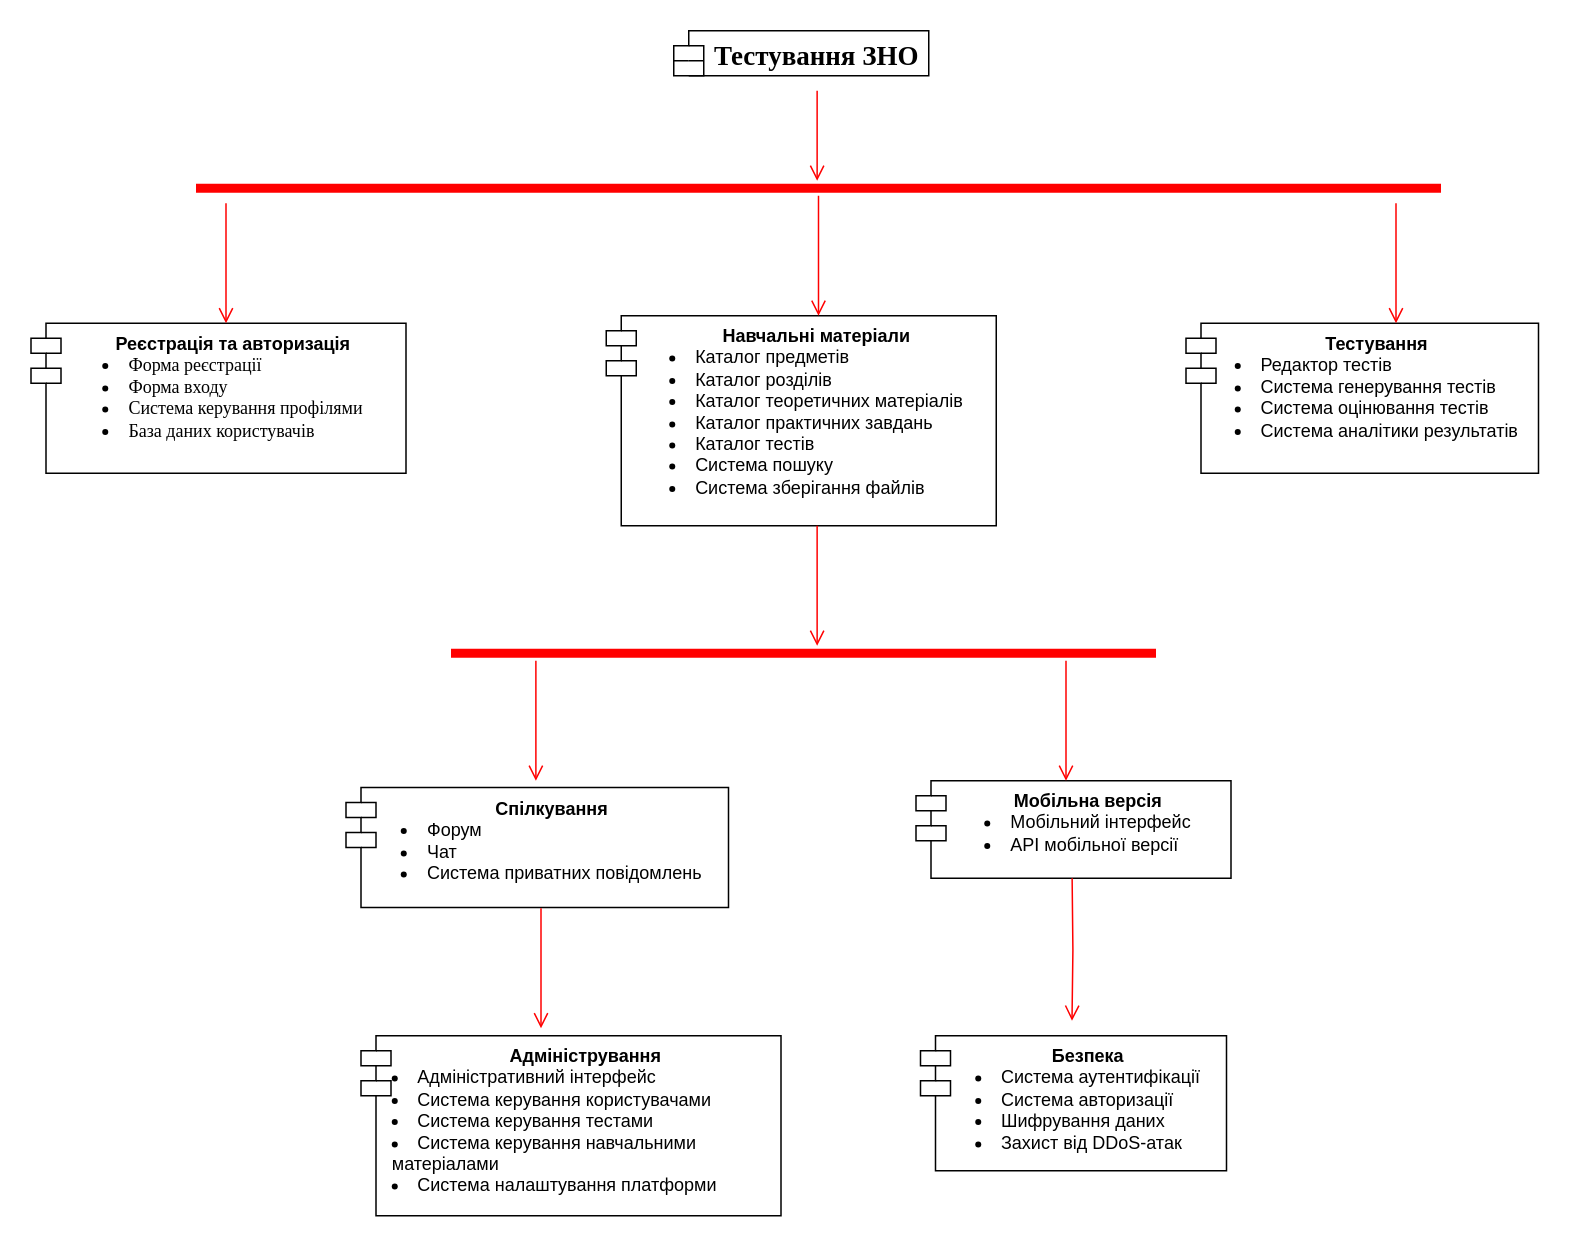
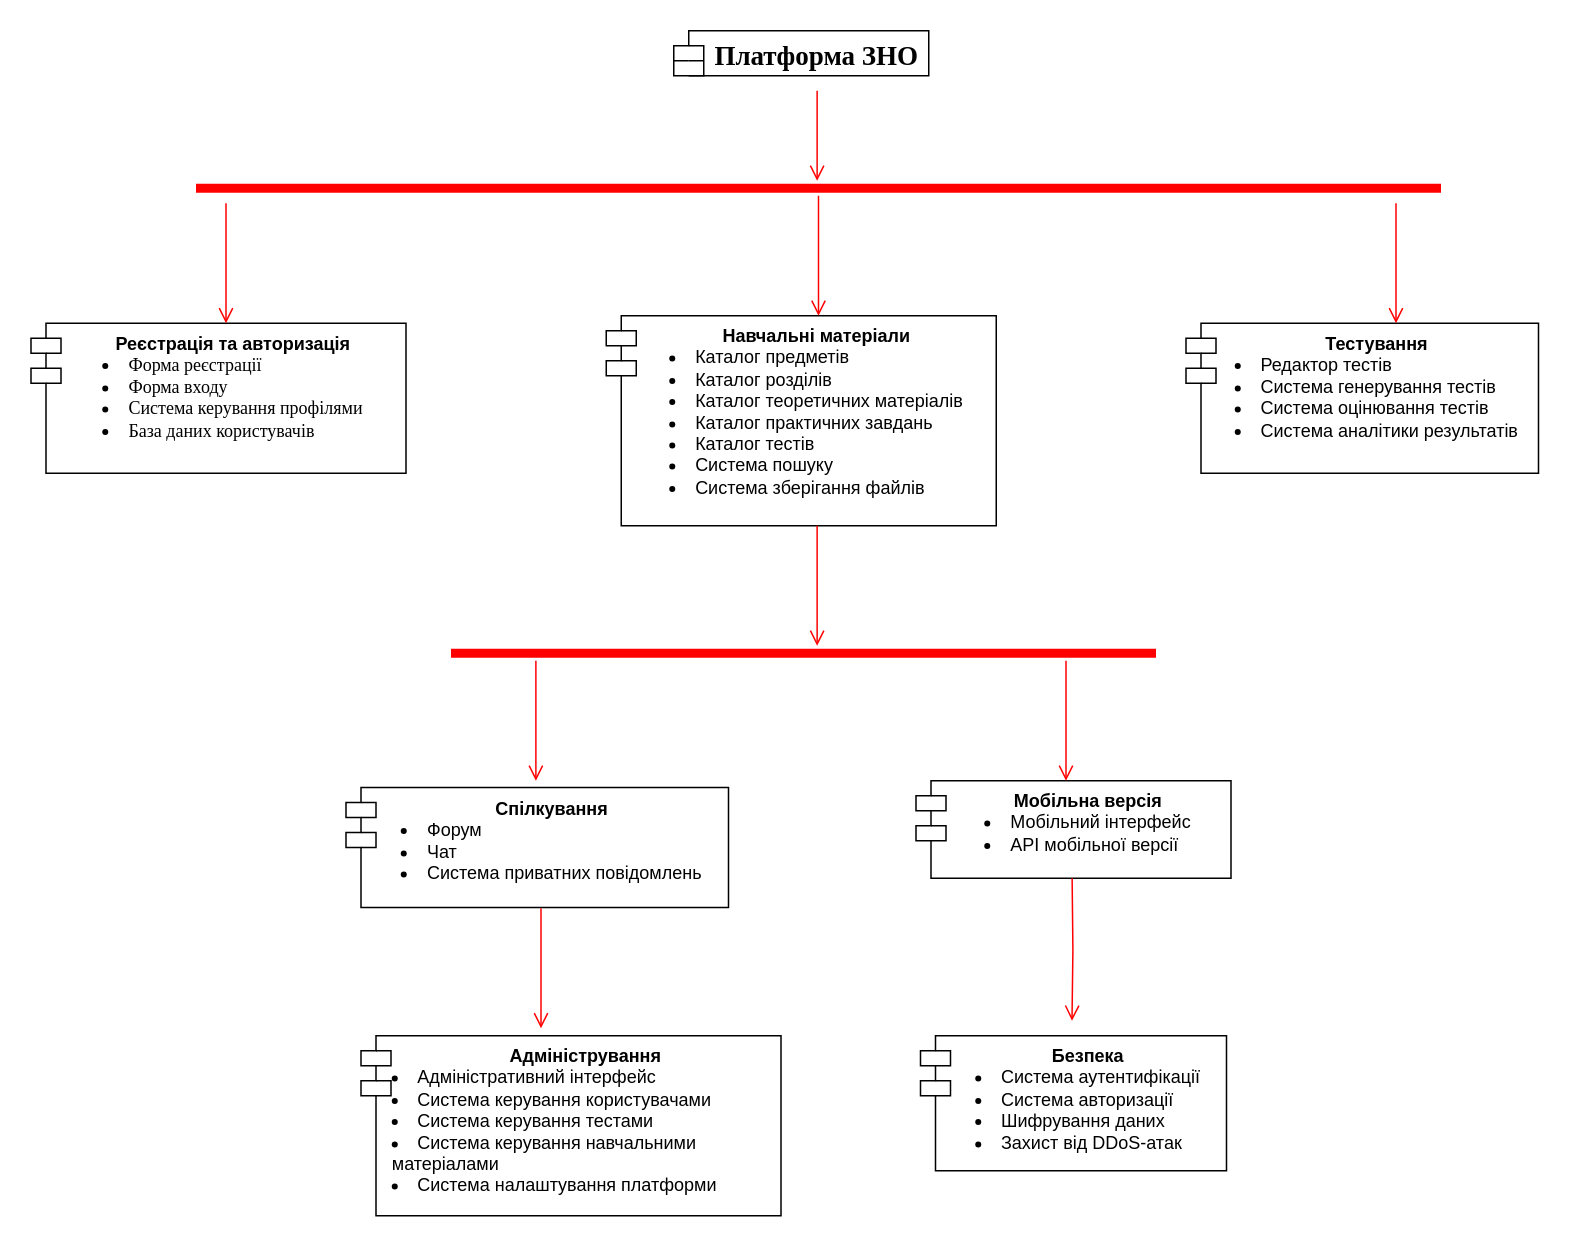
node "Тестування ЗНО": label "Тестування ЗНО" -> "Платформа ЗНО"
